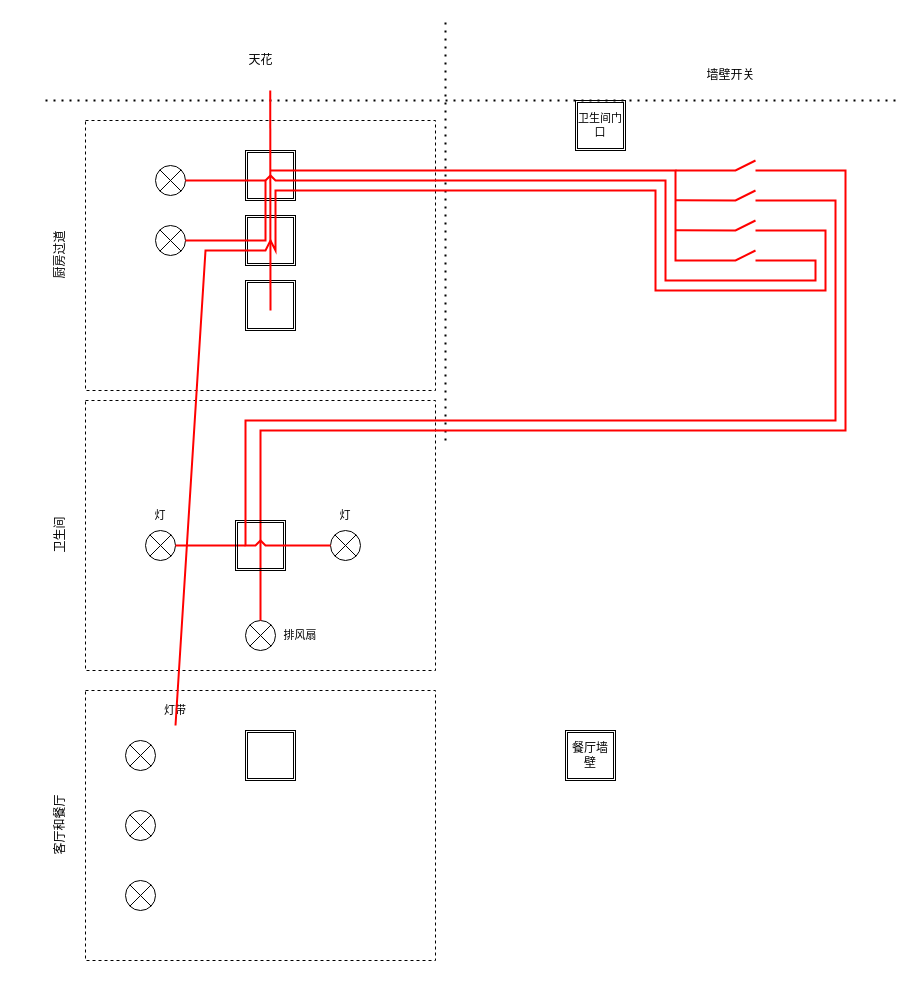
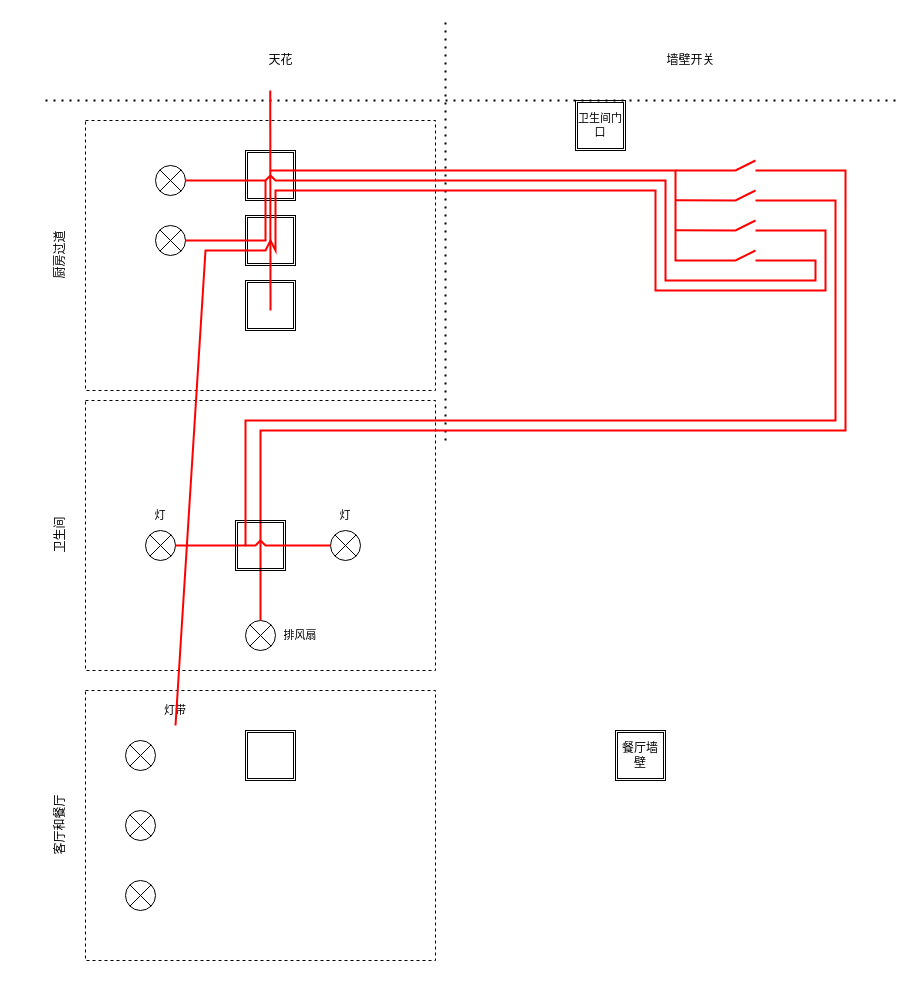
node "天花": moved (261, 61) -> (281, 61)
node "墙壁开关": moved (731, 76) -> (691, 61)
node "餐厅墙壁": moved (591, 756) -> (641, 756)
